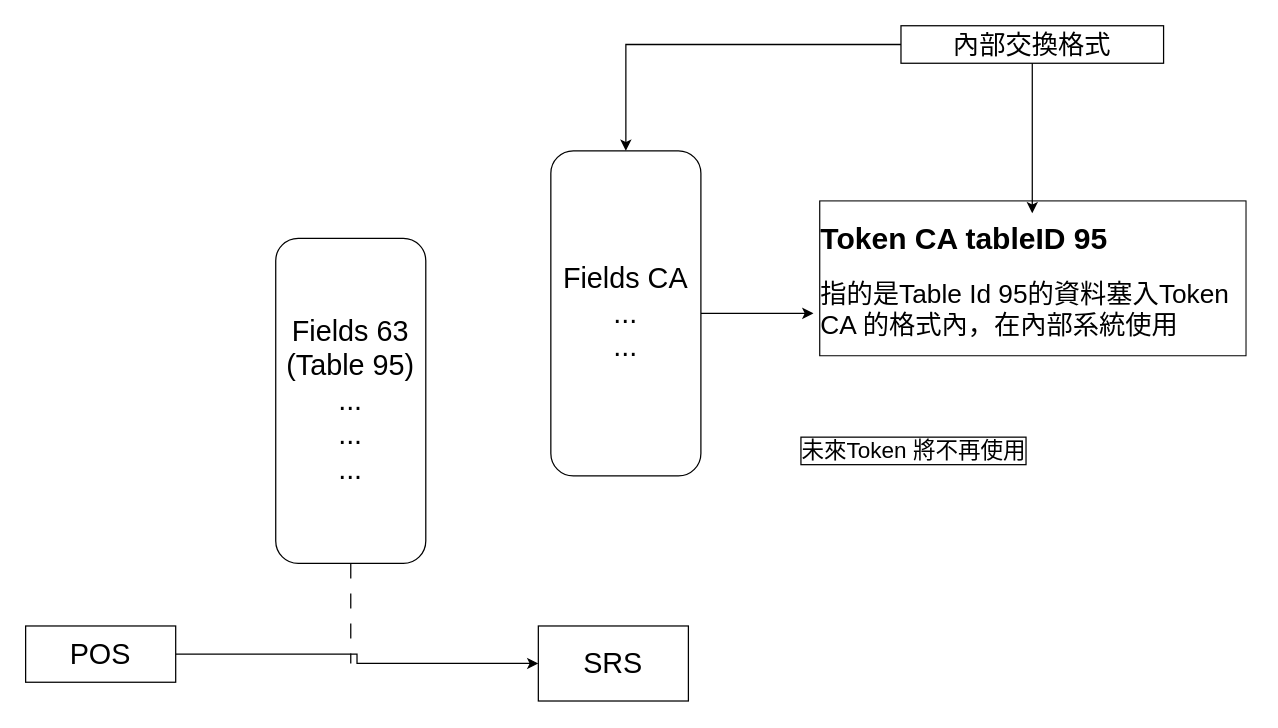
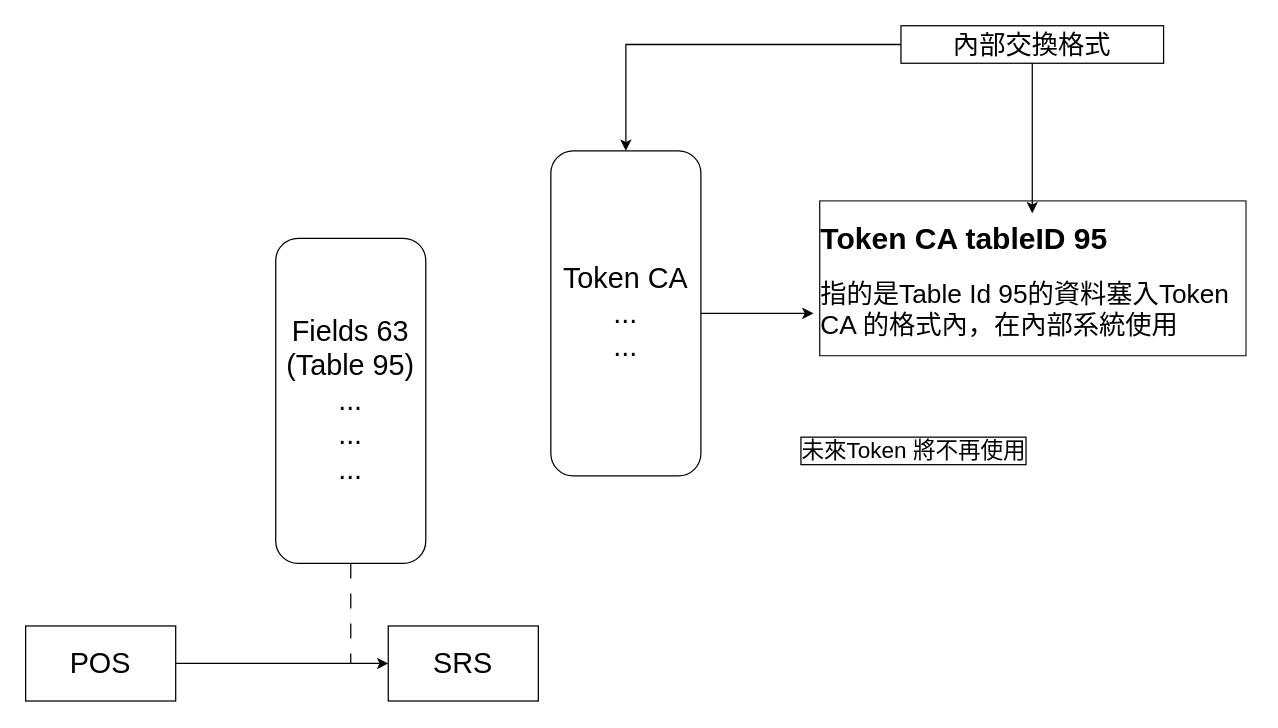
node "Fields CA ... ...": label "Fields CA ... ..." -> "Token CA ... ..."
node "POS": size 150x56 -> 150x75
node "SRS": moved (613, 663) -> (463, 663)
